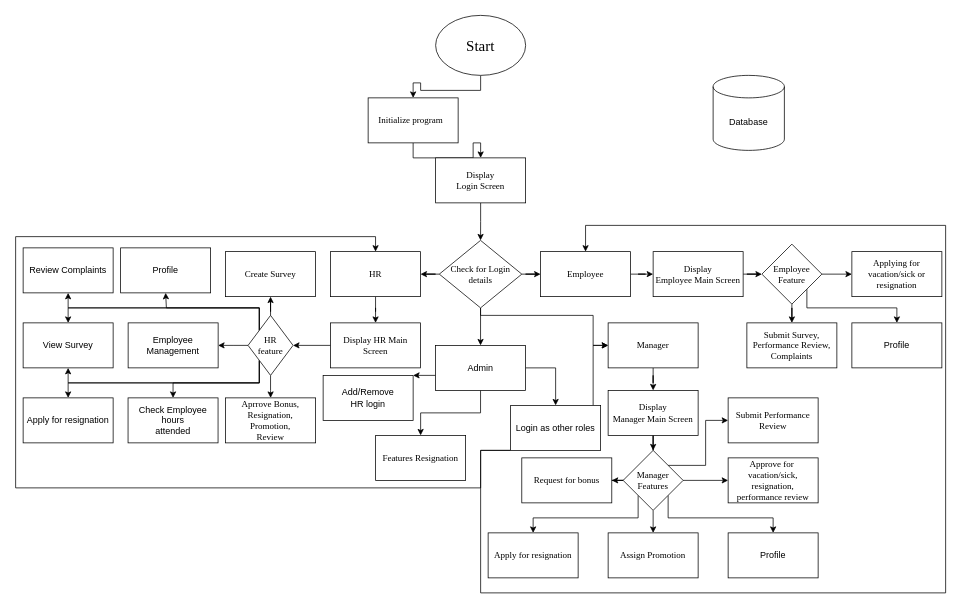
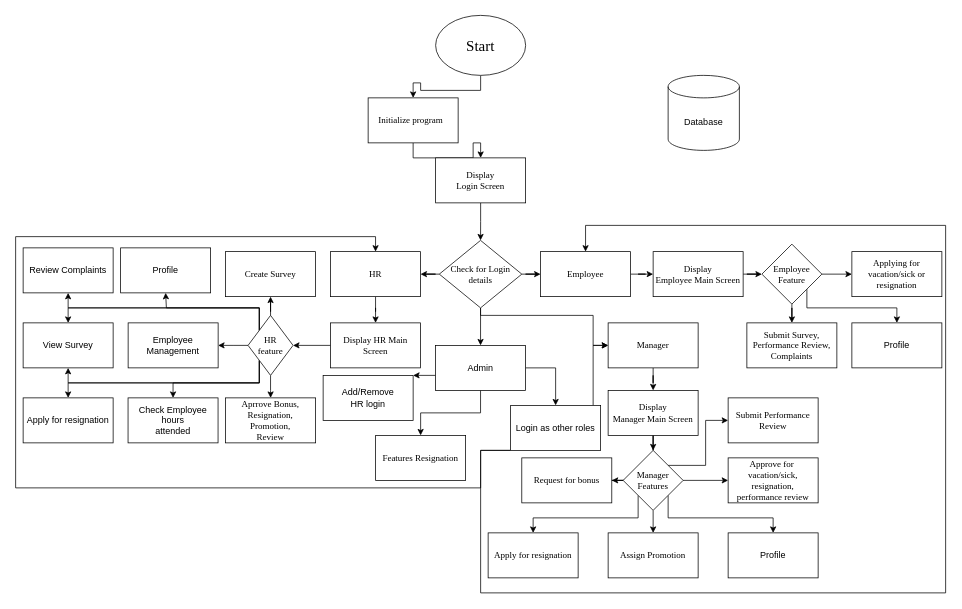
node "Database": moved (749, 113) -> (704, 113)
